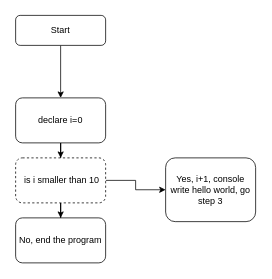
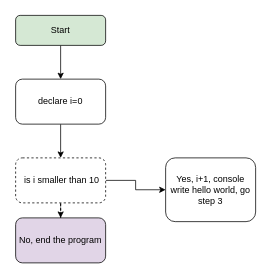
node "Start": fillcolor #ffffff -> #d5e8d4
node "declare i=0": moved (60, 120) -> (60, 102)
edge "is i smaller than 10" -> "No, end the program": style solid -> dashed
node "No, end the program": fillcolor #ffffff -> #e1d5e7
